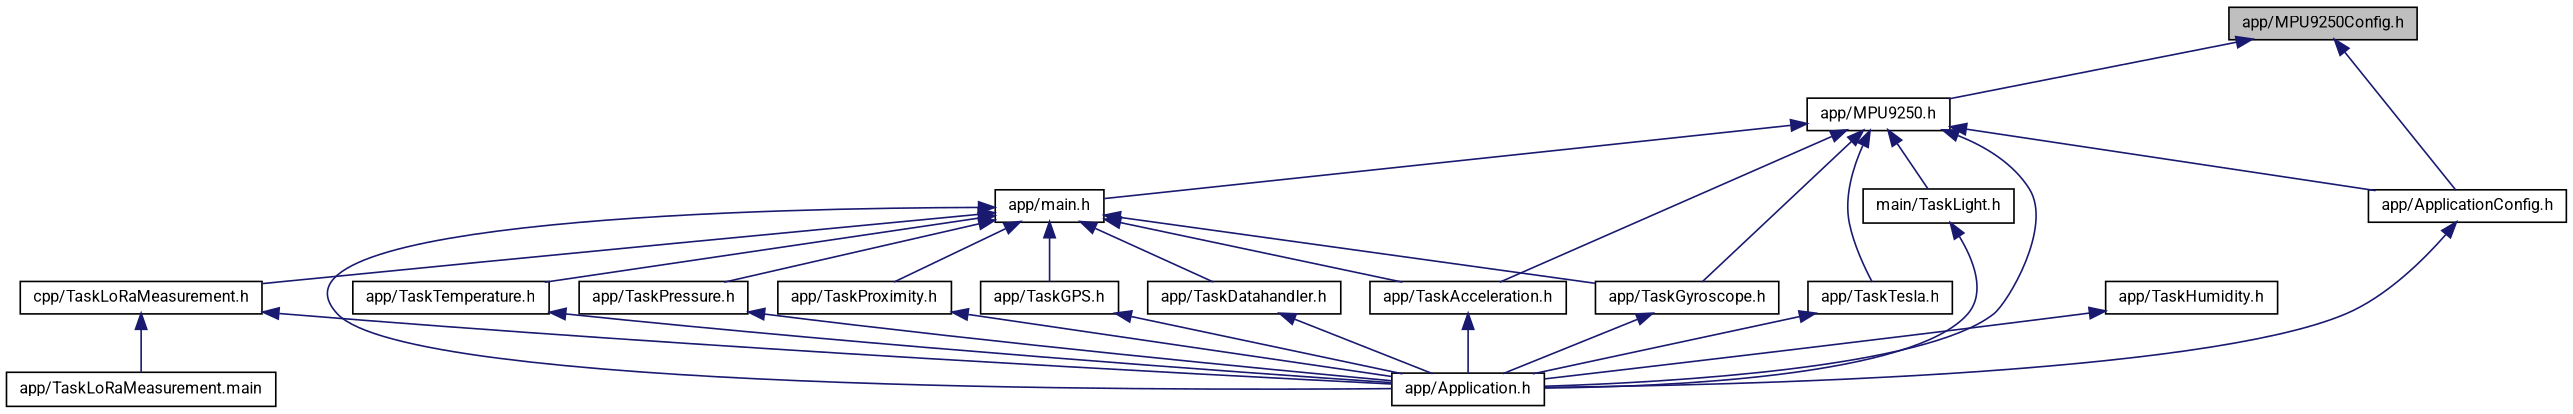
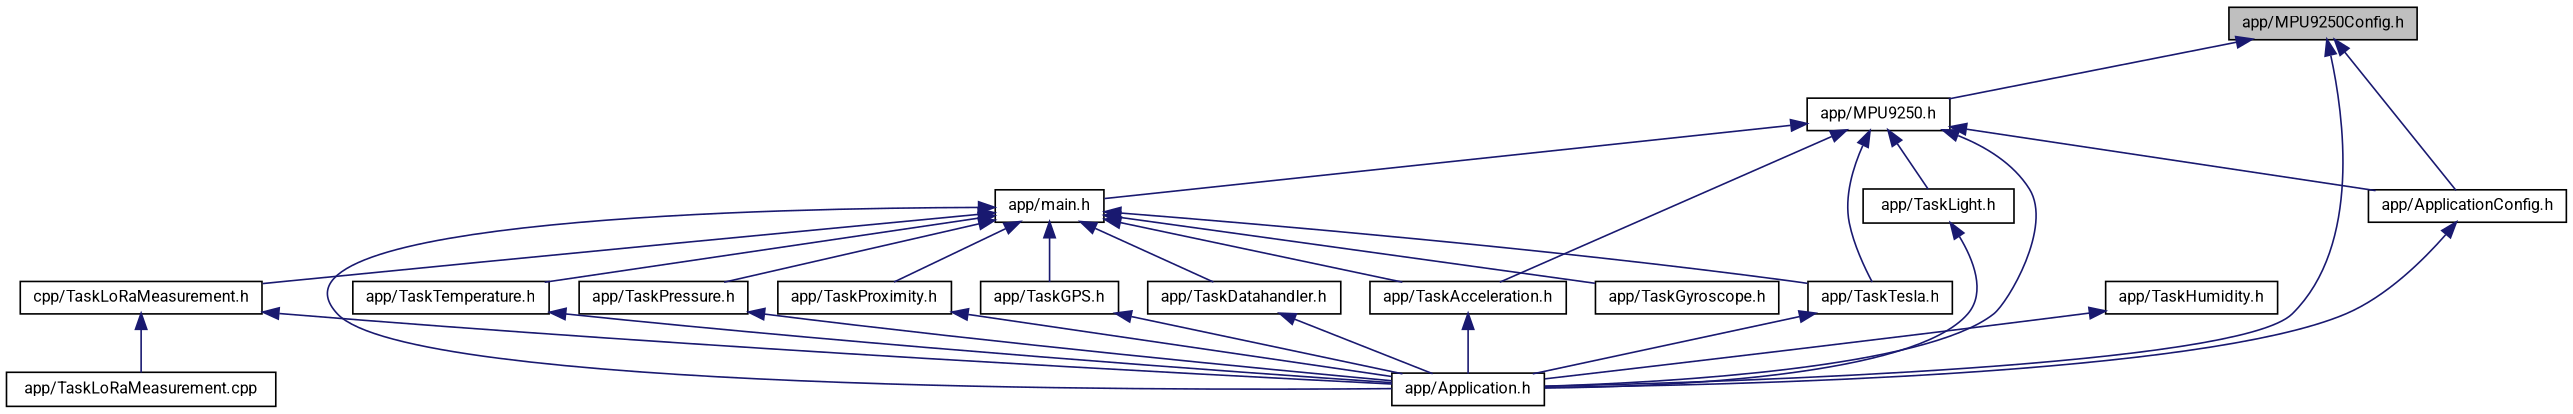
node "main/TaskLight.h": label "main/TaskLight.h" -> "app/TaskLight.h"
edge "app/TaskGyroscope.h" -> "app/MPU9250.h": removed
edge "app/TaskTesla.h" -> "app/main.h": added
edge "app/Application.h" -> "app/TaskGyroscope.h": now "app/Application.h" -> "app/MPU9250Config.h"
node "app/TaskLoRaMeasurement.main": label "app/TaskLoRaMeasurement.main" -> "app/TaskLoRaMeasurement.cpp"
